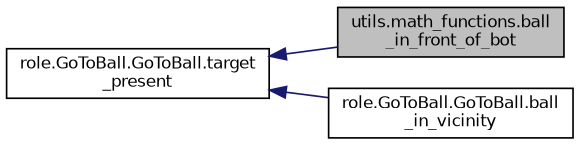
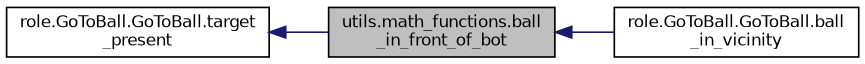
edge "role.GoToBall.GoToBall.ball _in_vicinity" -> "role.GoToBall.GoToBall.target _present": now "role.GoToBall.GoToBall.ball _in_vicinity" -> "utils.math_functions.ball _in_front_of_bot"
